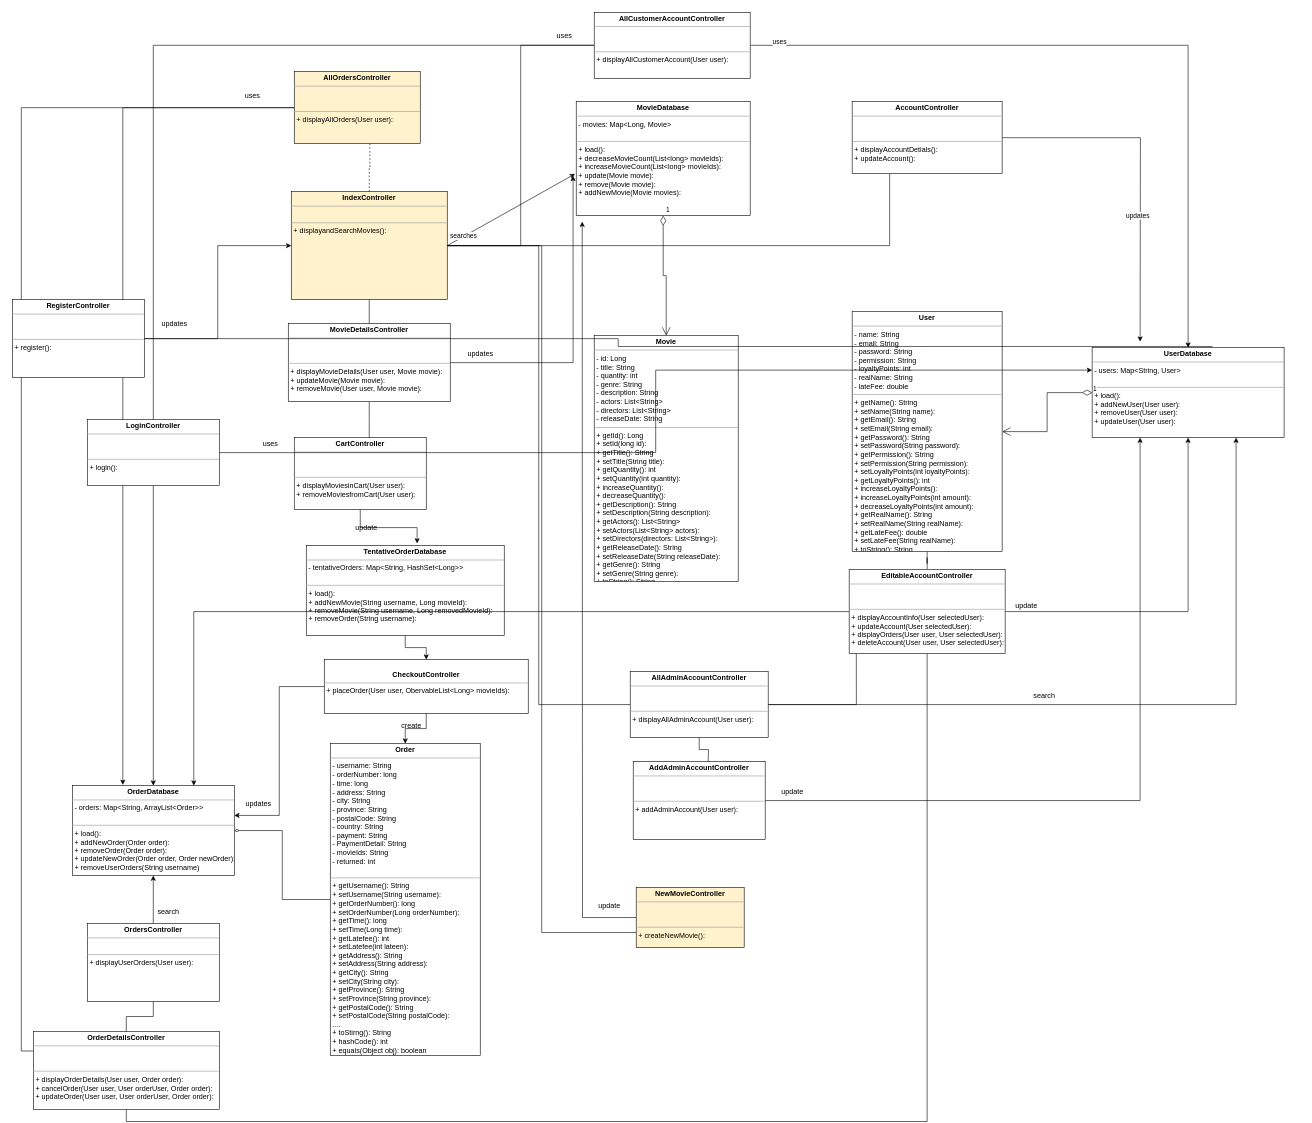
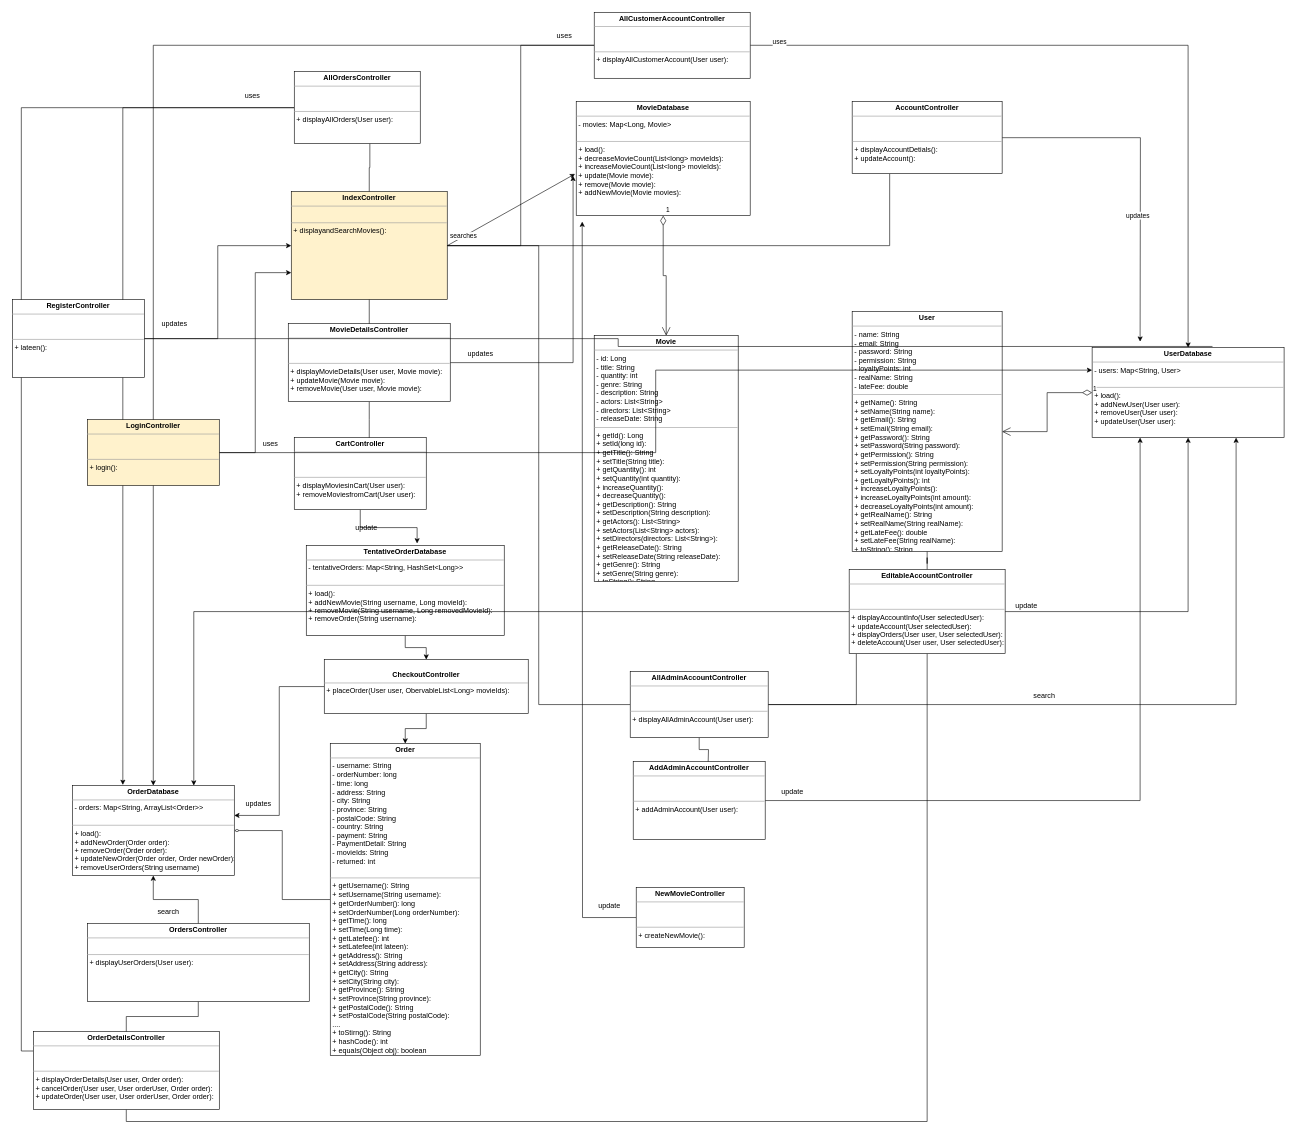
node "AllOrdersController + displayAllOrders(User user):": fillcolor #fff2cc -> #ffffff
edge "AllOrdersController + displayAllOrders(User user):" -- "IndexController + displayandSearchMovies():": style dashed -> solid
edge "LoginController + login():" -> "IndexController + displayandSearchMovies():": added
node "RegisterController + register():": label "RegisterController + register():" -> "RegisterController + lateen():"
node "LoginController + login():": fillcolor #ffffff -> #fff2cc
edge "IndexController + displayandSearchMovies():" -- "NewMovieController + createNewMovie():": removed
node "create": removed
node "NewMovieController + createNewMovie():": fillcolor #fff2cc -> #ffffff
node "OrdersController + displayUserOrders(User user):": size 132x78 -> 222x78
